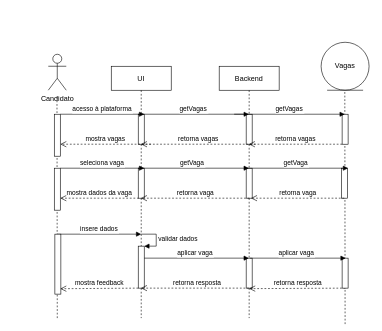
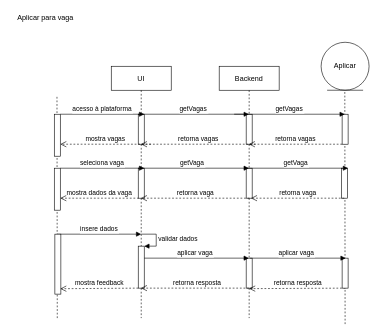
node "Aplicar para vaga": added
node "Vagas": label "Vagas" -> "Aplicar"
node "Candidato": removed
